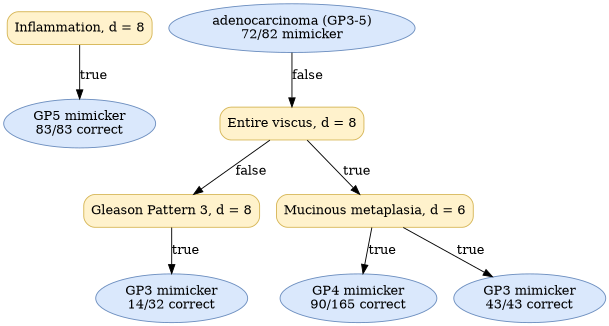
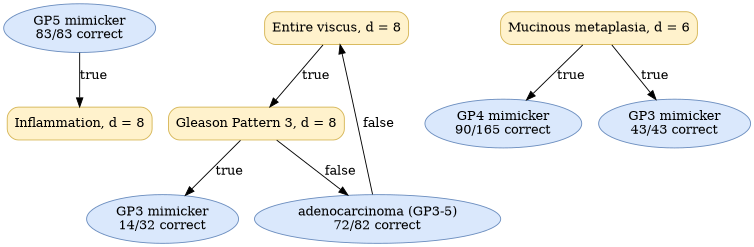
node "adenocarcinoma (GP3-5)": text "72/82 mimicker" -> "72/82 correct"
edge "Inflammation, d = 8" -> "GP5 mimicker": reversed
edge "Entire viscus, d = 8" -> "Mucinous metaplasia, d = 6": removed, label "true"
edge "Gleason Pattern 3, d = 8" -> "adenocarcinoma (GP3-5)": added, label "false"
edge "Entire viscus, d = 8" -> "Gleason Pattern 3, d = 8": label "false" -> "true"
